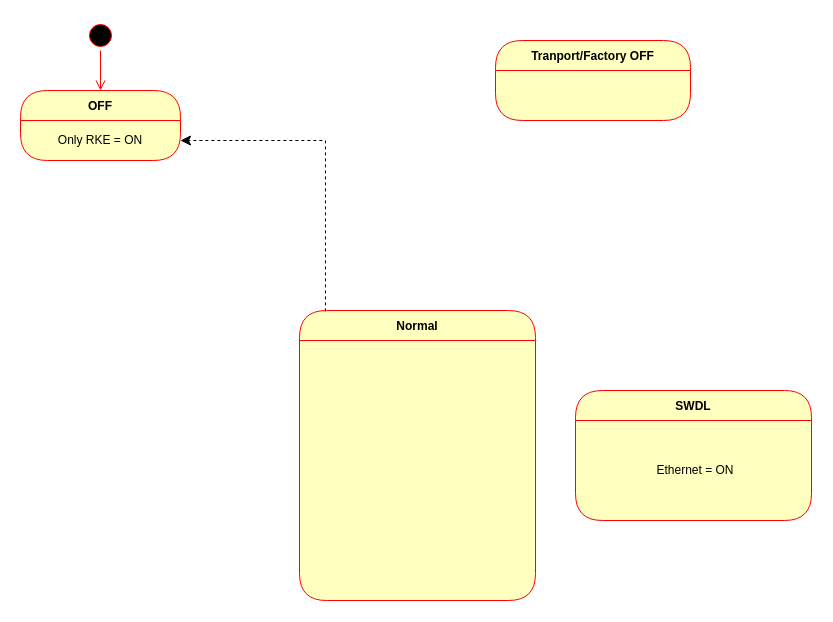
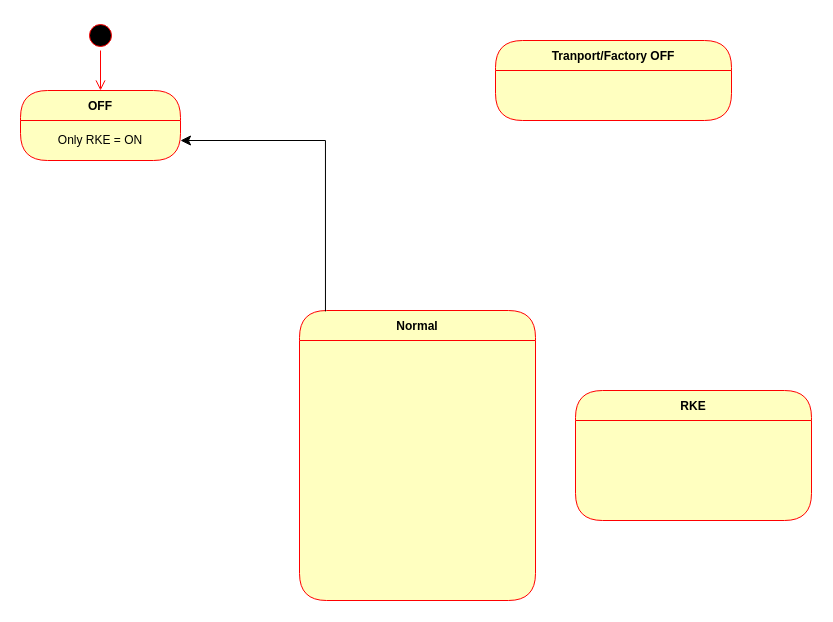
node "Tranport/Factory OFF": size 195x80 -> 236x80
edge "Normal" -> "Only RKE = ON": style dashed -> solid
node "SWDL": label "SWDL" -> "RKE"
node "Ethernet = ON": removed
